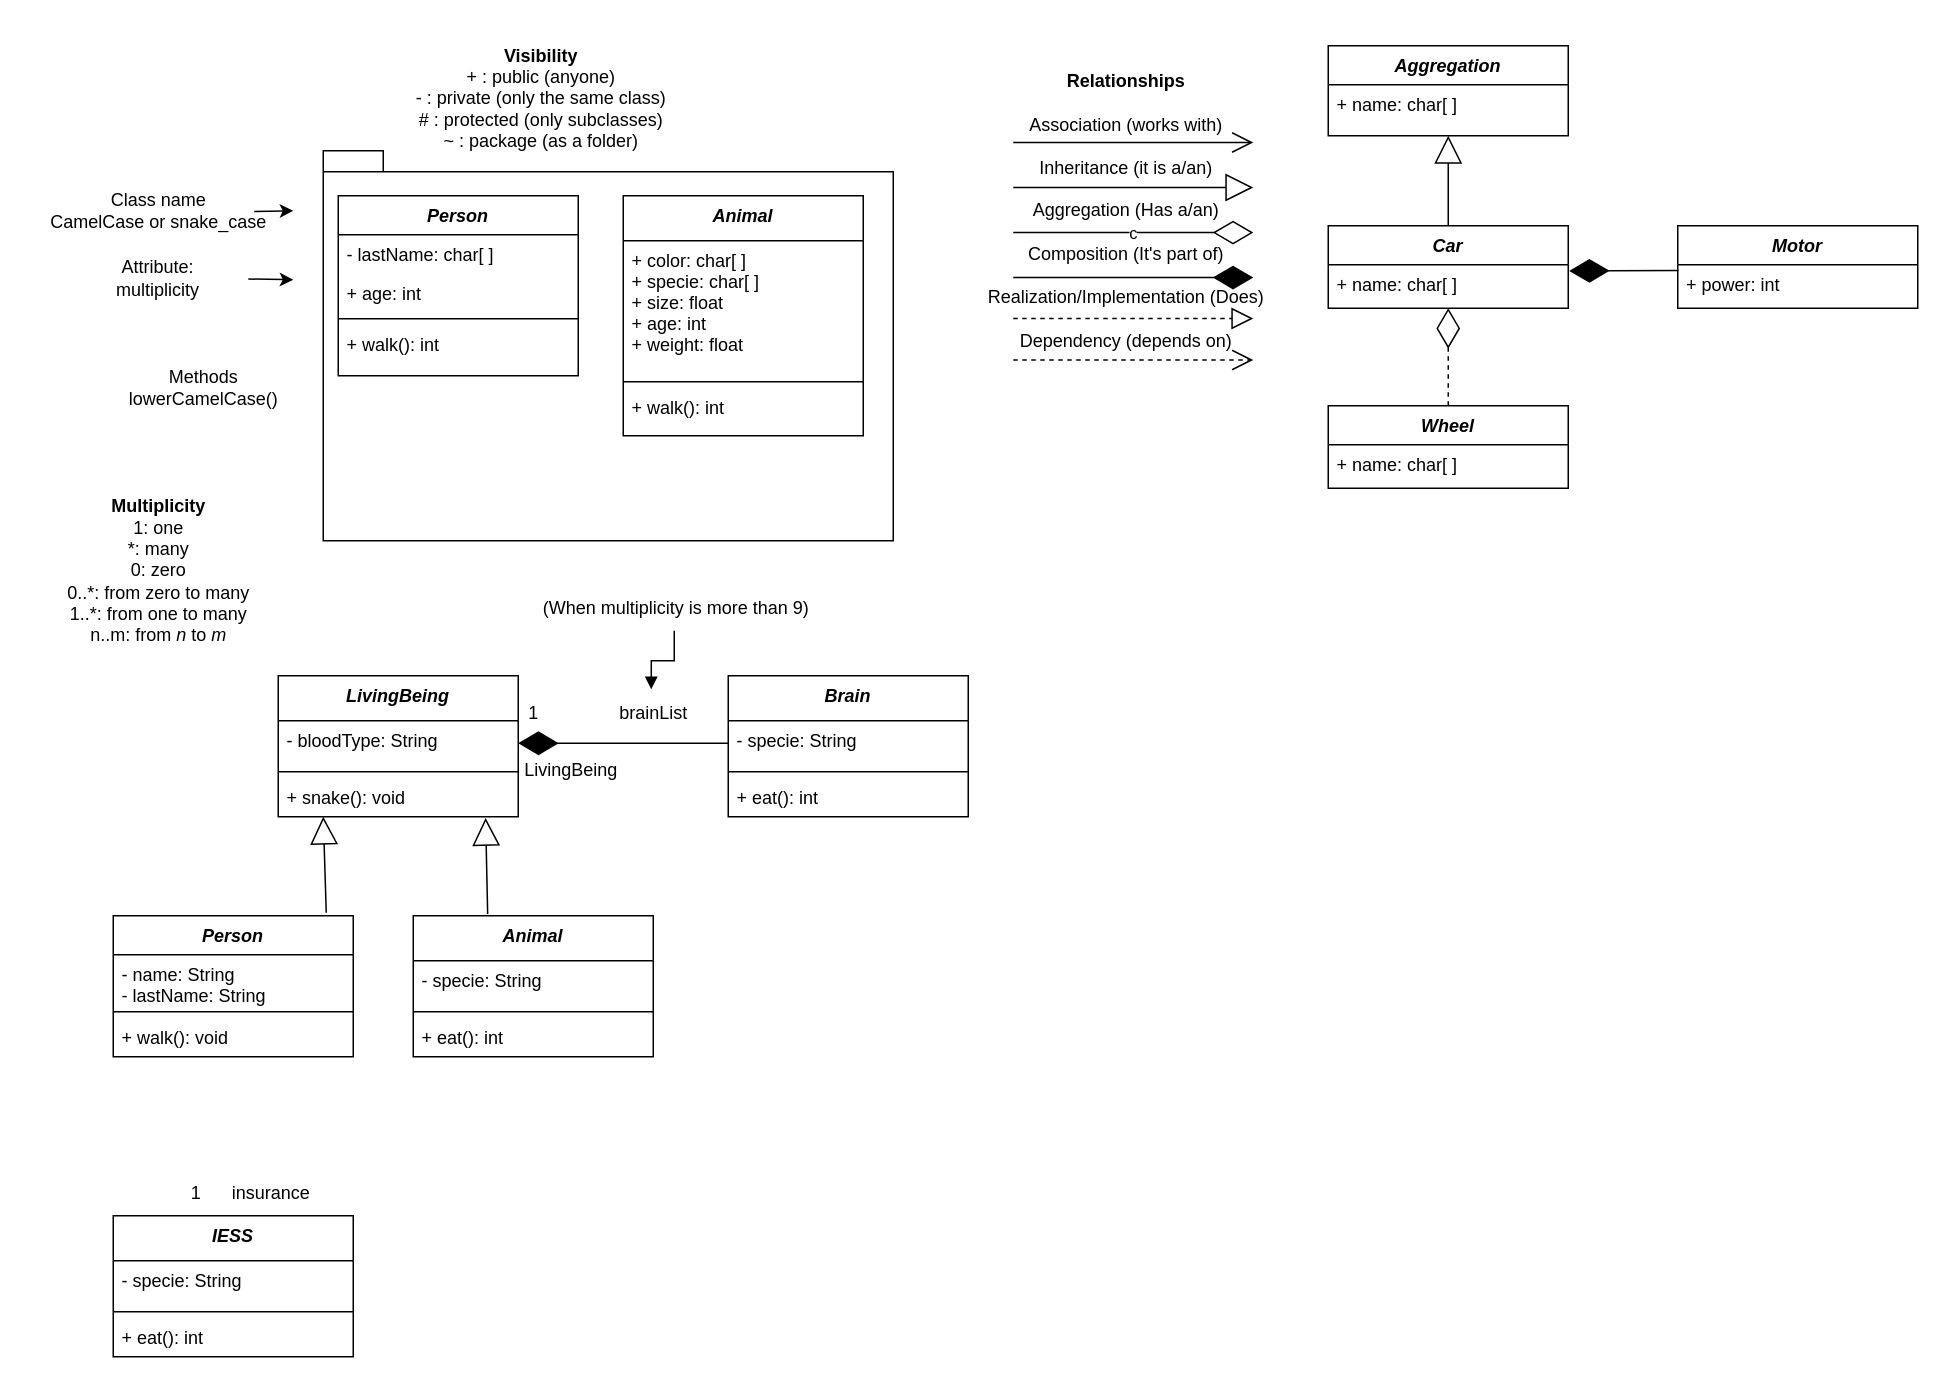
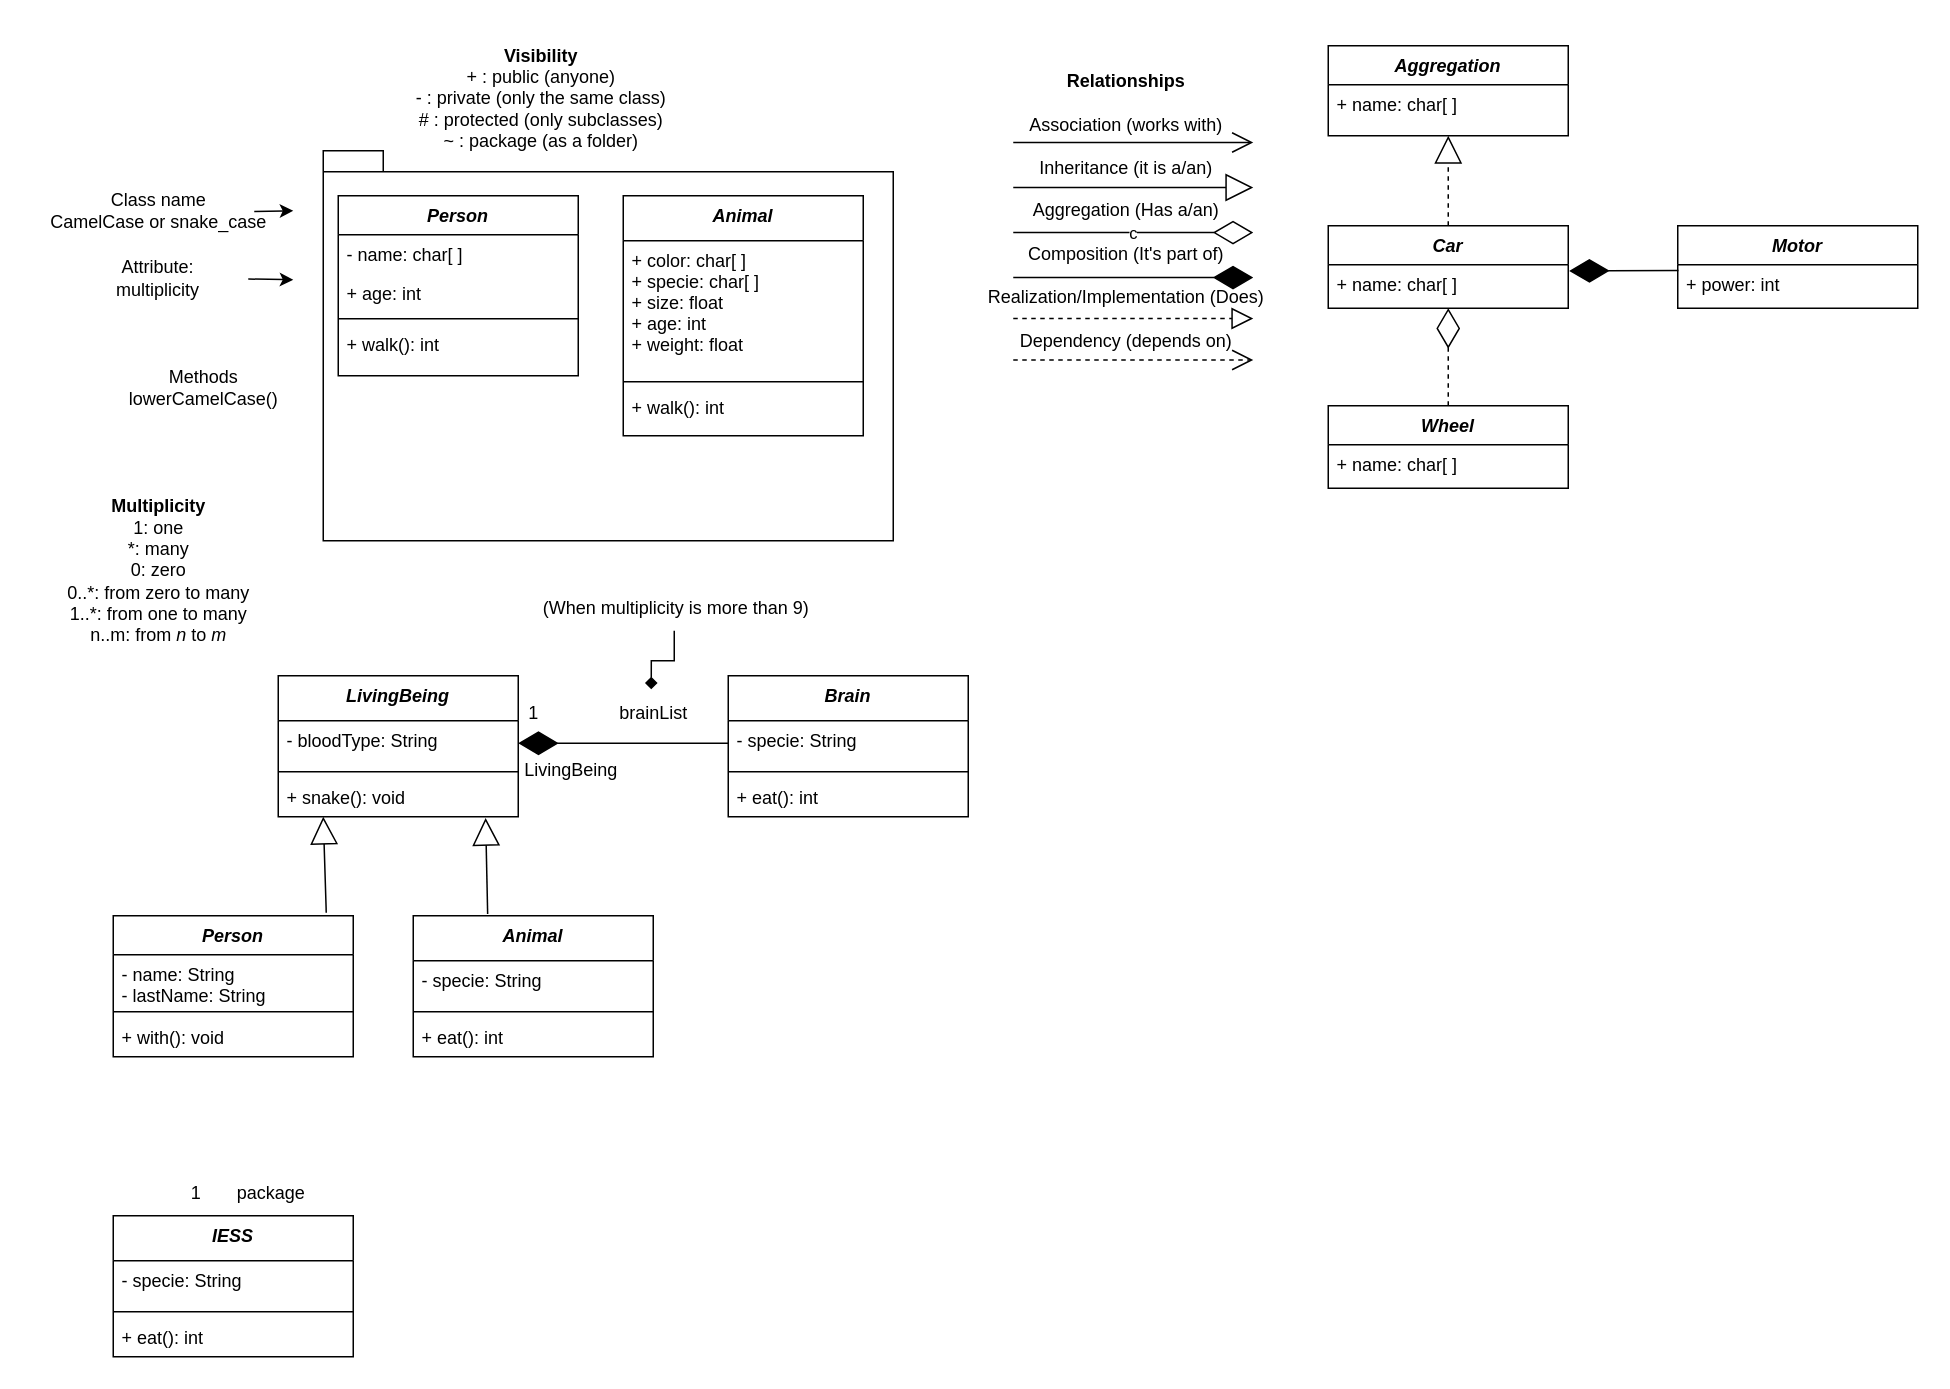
edge "Car" -> "Aggregation": style solid -> dashed
node "- lastName: char[ ]": label "- lastName: char[ ]" -> "- name: char[ ]"
edge "(When multiplicity is more than 9)" -> "brainList": arrowhead block -> diamond
node "+ walk(): void": label "+ walk(): void" -> "+ with(): void"
node "insurance": label "insurance" -> "package"
